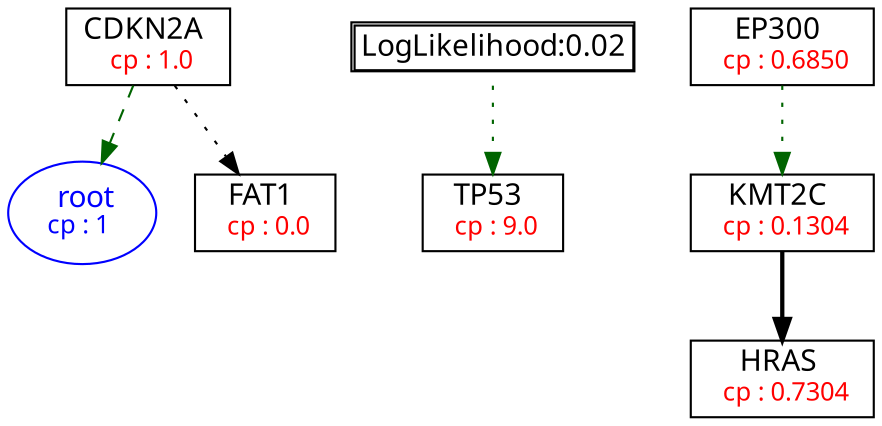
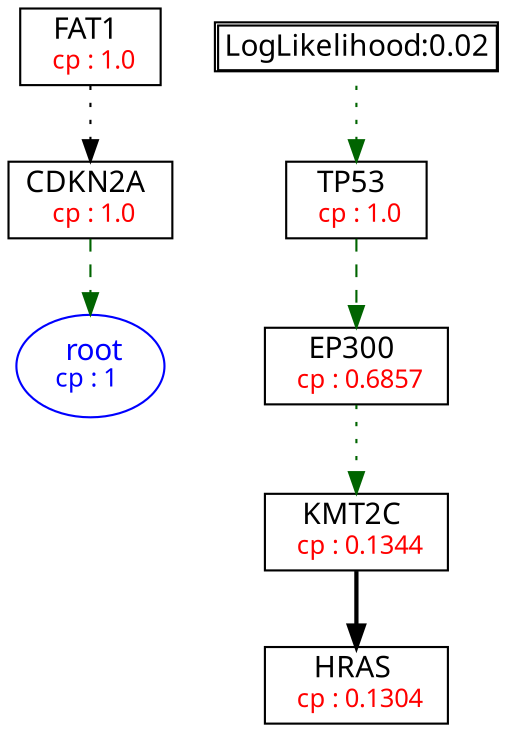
node "EP300": text "cp : 0.6850" -> "cp : 0.6857"
edge "CDKN2A" -> "FAT1": reversed
node "FAT1": text "cp : 0.0" -> "cp : 1.0"
node "TP53": text "cp : 9.0" -> "cp : 1.0"
node "KMT2C": text "cp : 0.1304" -> "cp : 0.1344"
edge "TP53" -> "EP300": added
node "HRAS": text "cp : 0.7304" -> "cp : 0.1304"
